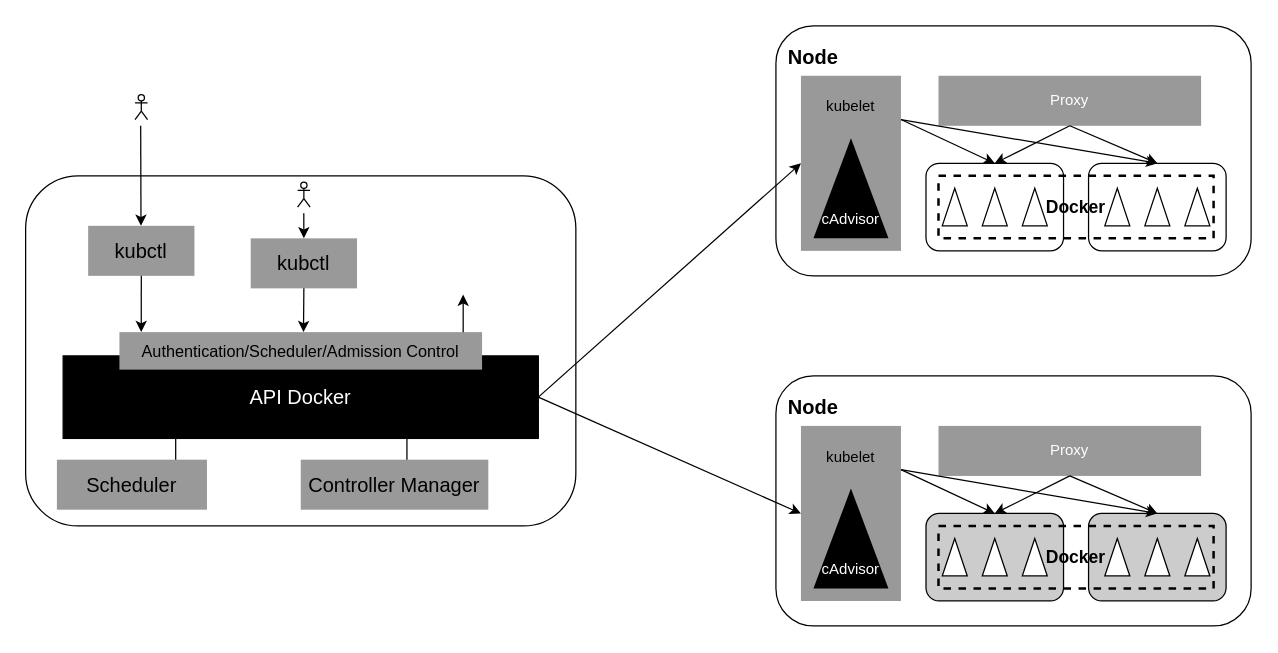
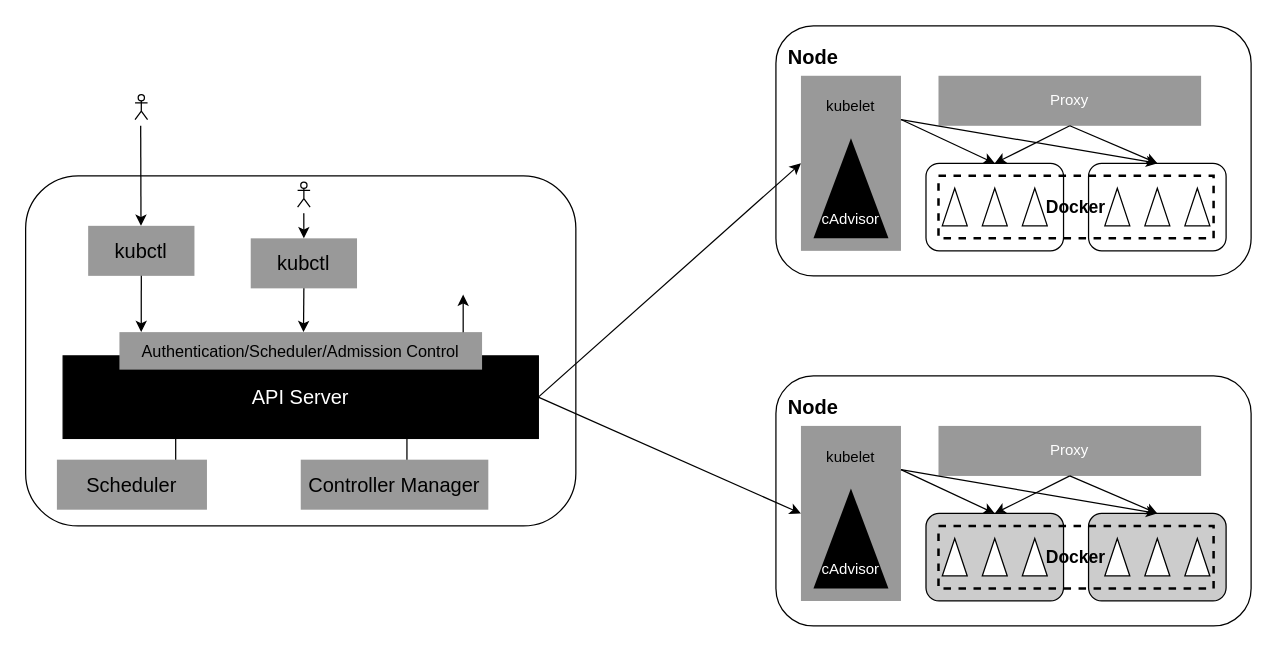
node "API Docker": label "API Docker" -> "API Server"
